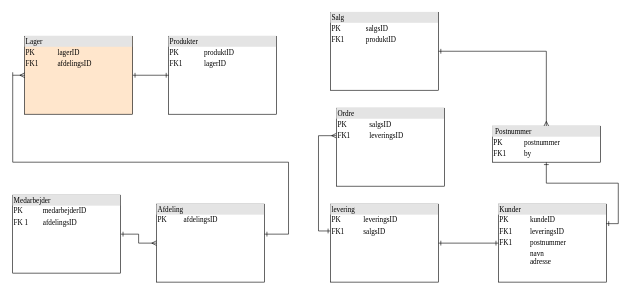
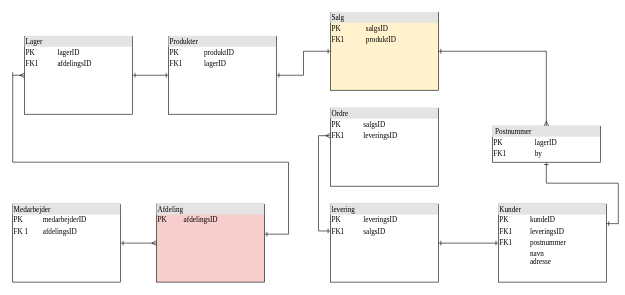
node "Salg PK salgsID FK1 produktID": fillcolor #ffffff -> #fff2cc
edge "Salg PK salgsID FK1 produktID" -- "Produkter PK produktID FK1 lagerID": added
node "Lager PK lagerID FK1 afdelingsID": fillcolor #ffe6cc -> #ffffff
node "Postnummer PK postnummer FK1 by": label "Postnummer PK postnummer FK1 by" -> "Postnummer PK lagerID FK1 by"
node "Ordre PK salgsID FK1 leveringsID": moved (390, 147) -> (384, 147)
node "Medarbejder PK medarbejderID FK 1 afdelingsID": moved (66, 234) -> (66, 243)
node "Afdeling PK afdelingsID": fillcolor #ffffff -> #f8cecc
